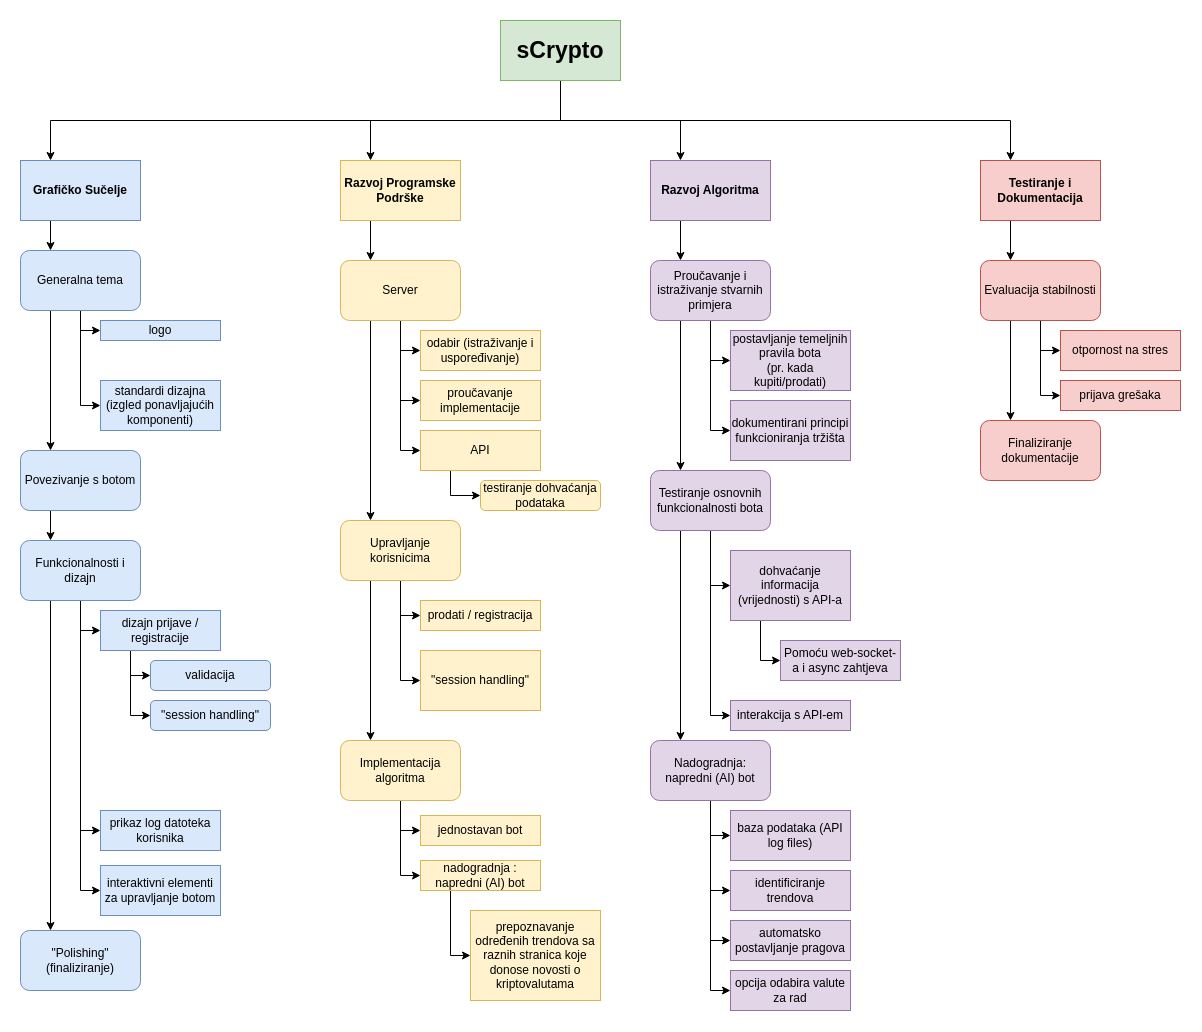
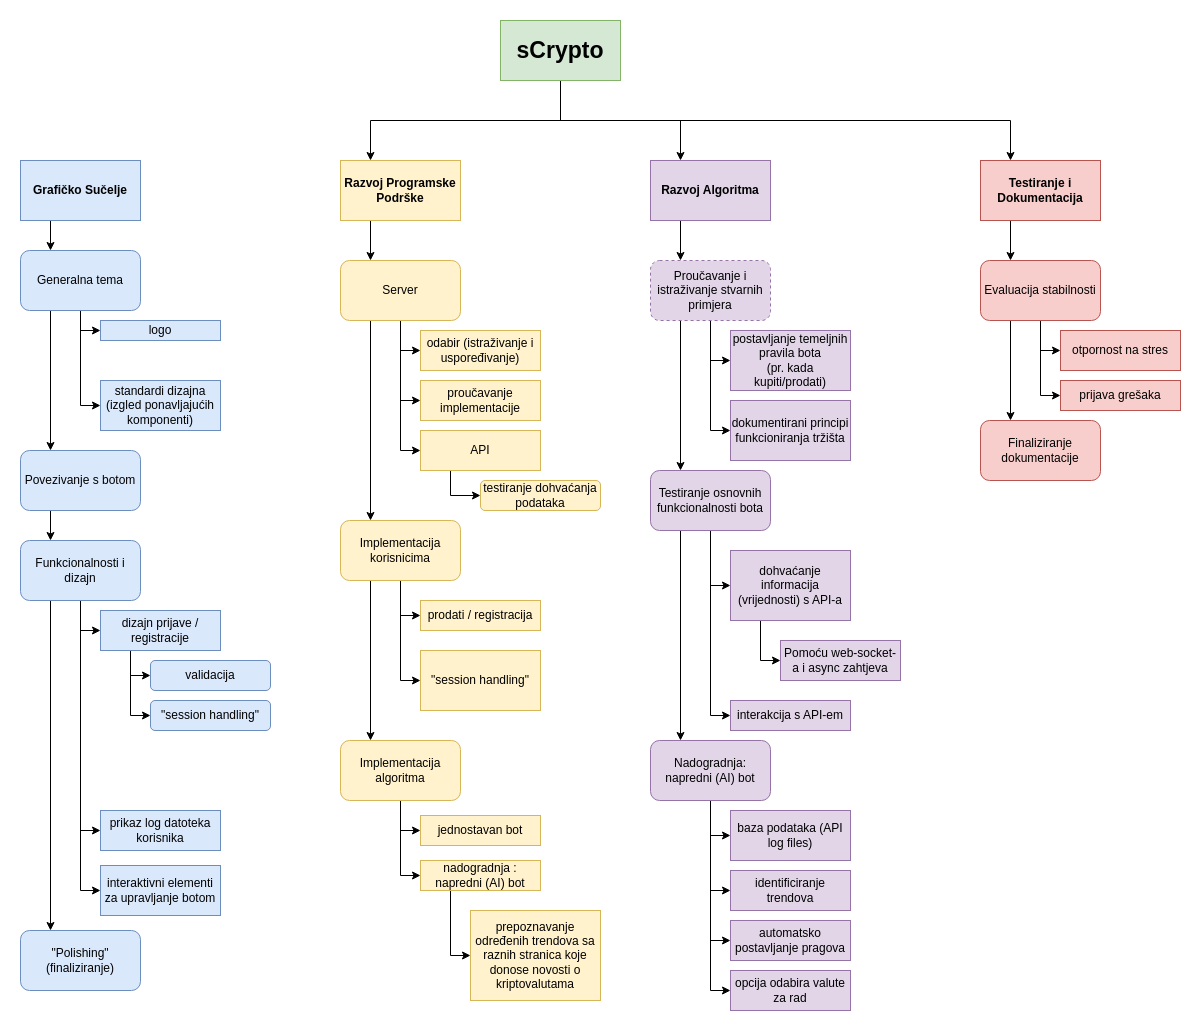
edge "sCrypto" -> "Grafičko Sučelje": removed
node "Proučavanje i istraživanje stvarnih primjera": style solid -> dashed
node "Upravljanje korisnicima": label "Upravljanje korisnicima" -> "Implementacija korisnicima"
